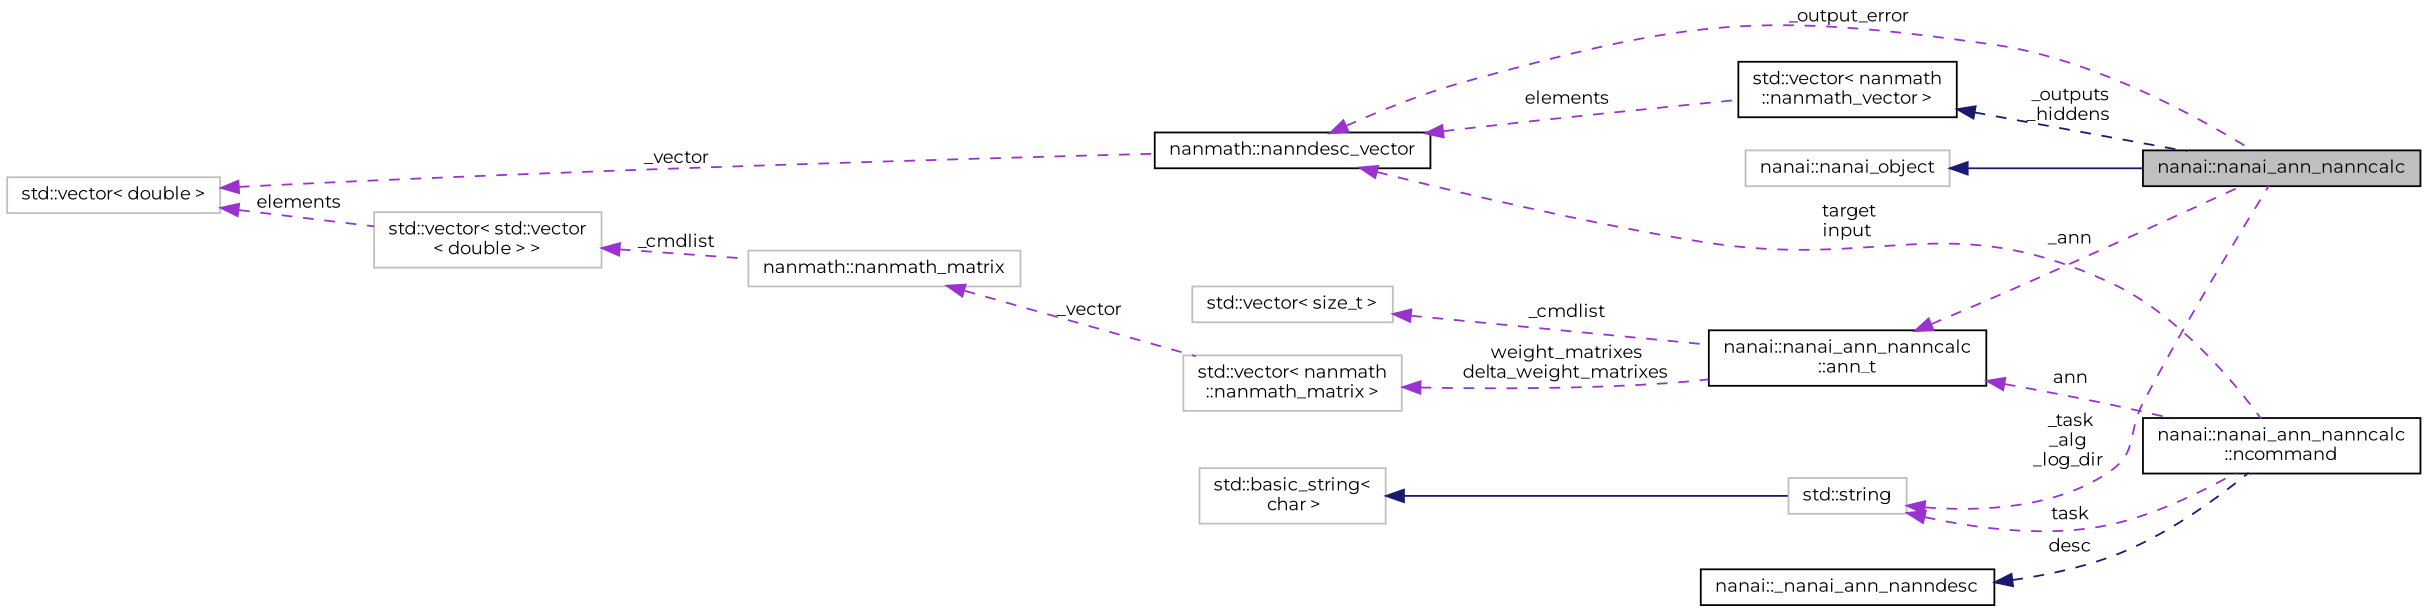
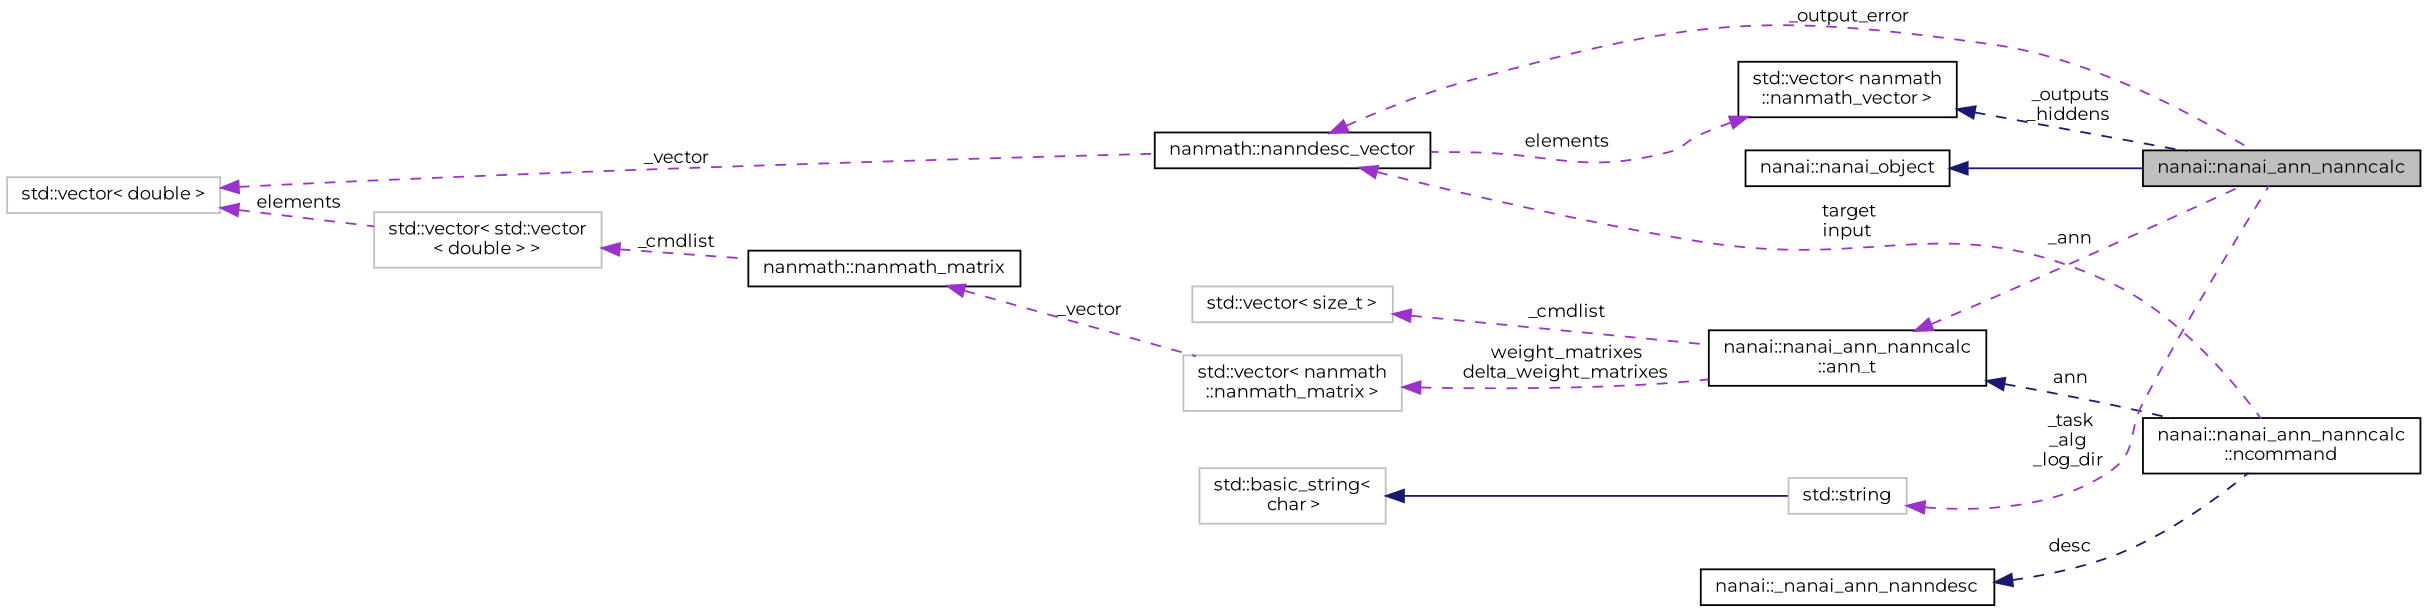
edge "std::vector< nanmath ::nanmath_vector >" -> "nanmath::nanndesc_vector": reversed
node "nanai::nanai_object": color grey75 -> black
node "nanmath::nanmath_matrix": color grey75 -> black
edge "nanai::nanai_ann_nanncalc ::ncommand" -> "nanai::nanai_ann_nanncalc ::ann_t": color darkorchid3 -> midnightblue
edge "nanai::nanai_ann_nanncalc ::ncommand" -> "std::string": removed, label "task"
